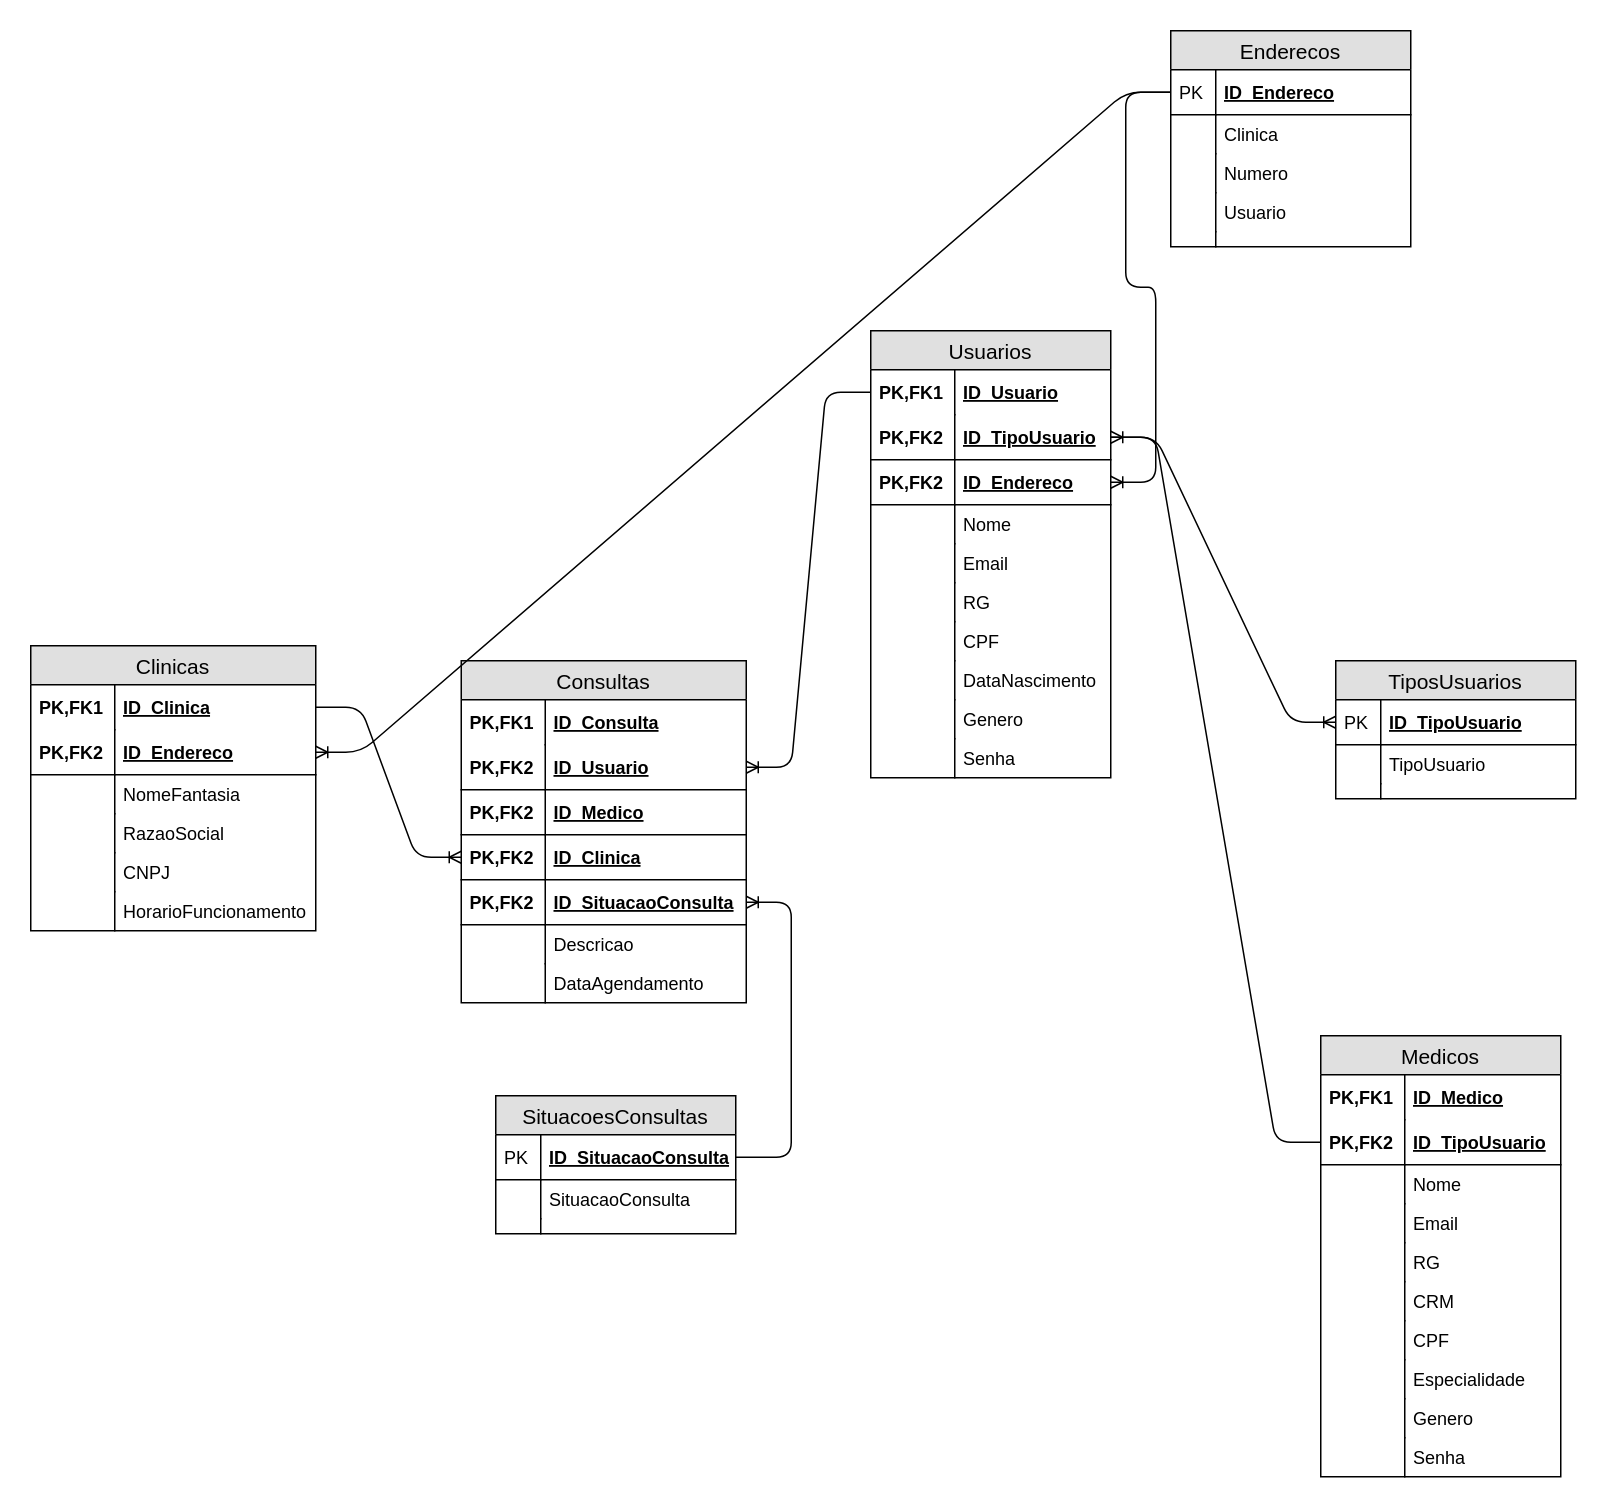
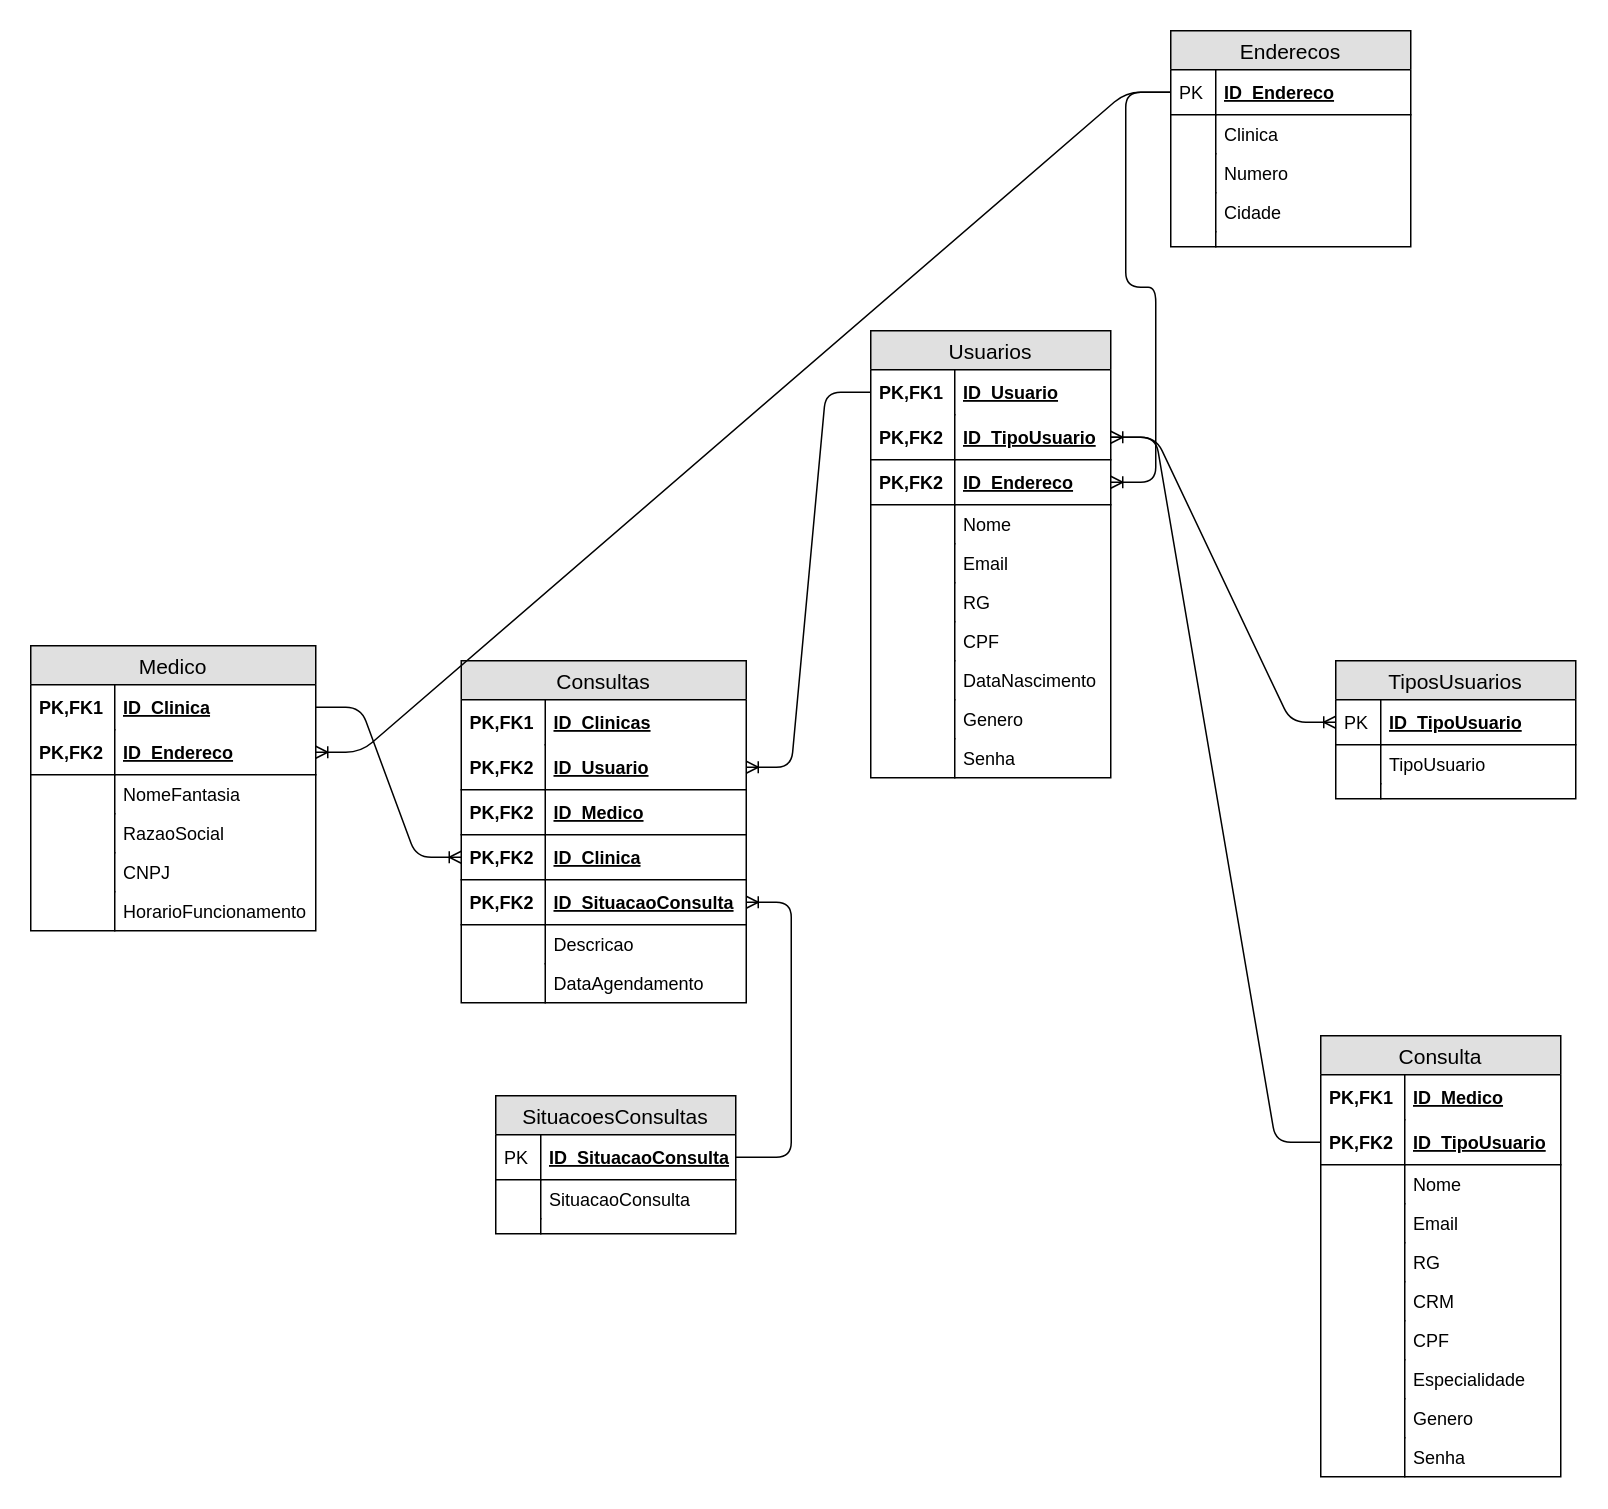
node "Usuario": label "Usuario" -> "Cidade"
node "Clinicas": label "Clinicas" -> "Medico"
node "ID_Consulta": label "ID_Consulta" -> "ID_Clinicas"
node "Medicos": label "Medicos" -> "Consulta"
